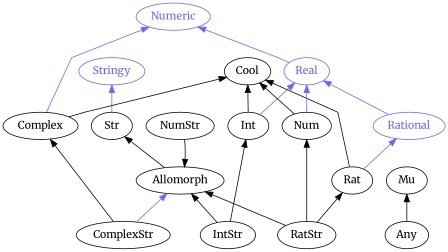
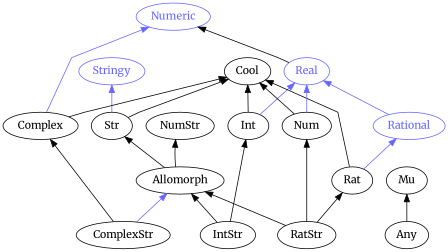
edge "Real" -> "Numeric": color #6666ff -> #000000
edge "Str" -> "Cool": added
edge "NumStr" -> "Allomorph": reversed
